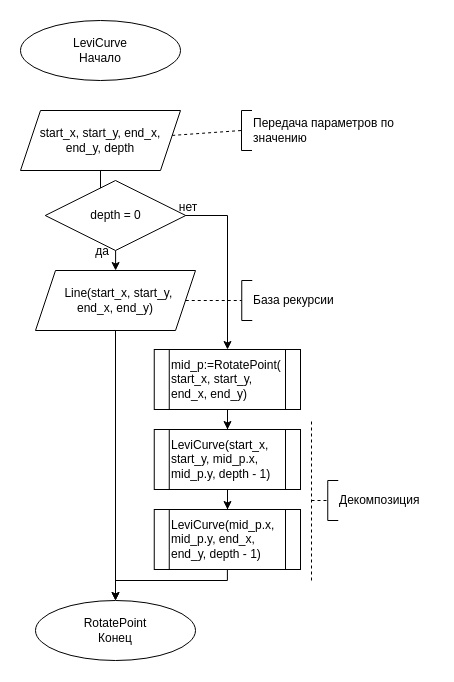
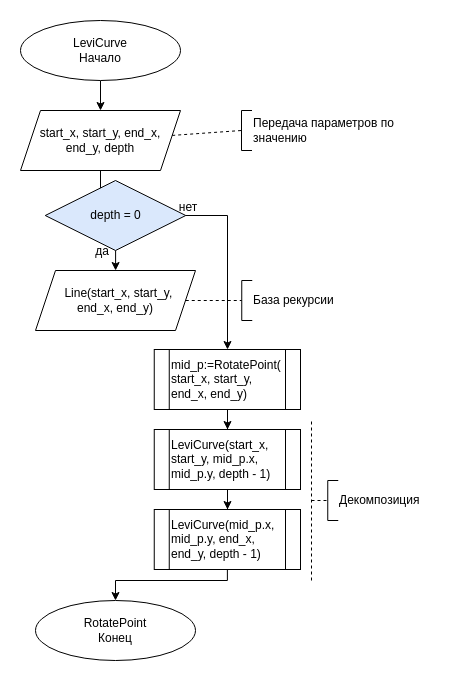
edge "LeviCurve Начало" -> "start_x, start_y, end_x, end_y, depth": added
node "depth = 0": fillcolor #ffffff -> #dae8fc
edge "Line(start_x, start_y, end_x, end_y)" -> "RotatePoint Конец": removed
